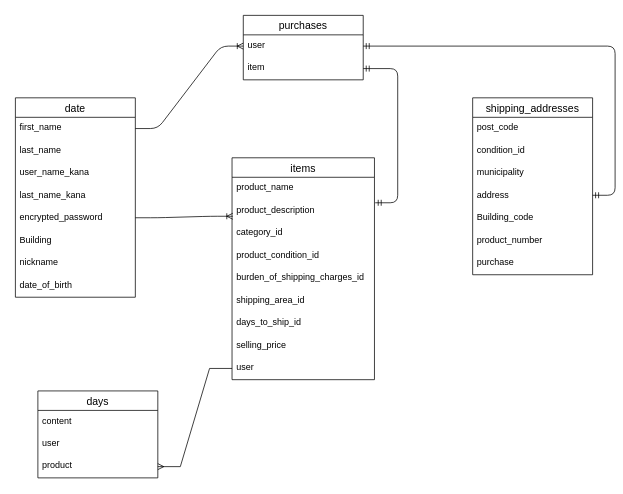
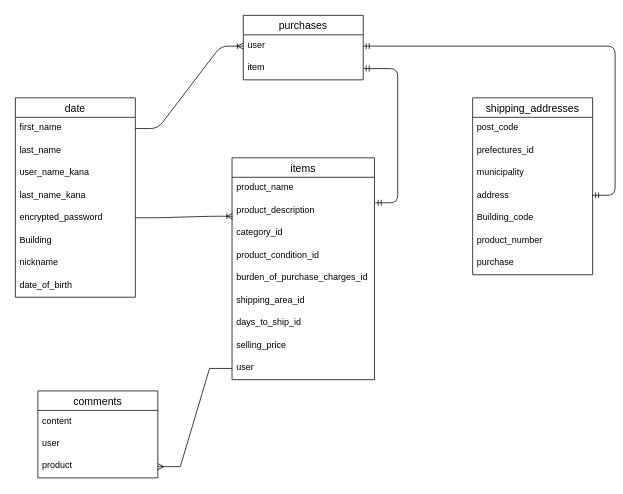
node "condition_id": label "condition_id" -> "prefectures_id"
node "burden_of_shipping_charges_id": label "burden_of_shipping_charges_id" -> "burden_of_purchase_charges_id"
node "days": label "days" -> "comments"
